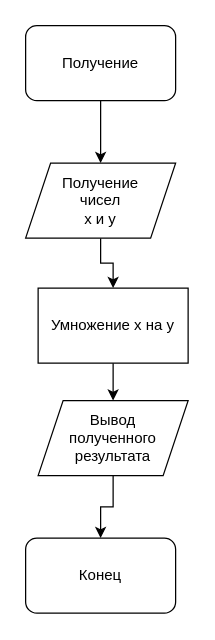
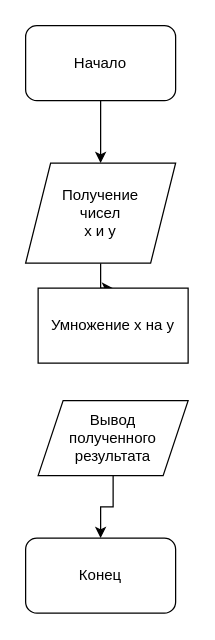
node "Получение": label "Получение" -> "Начало"
node "Получение чисел х и у": size 150x75 -> 150x100
edge "Умножение х на у" -> "Вывод полученного результата": removed
